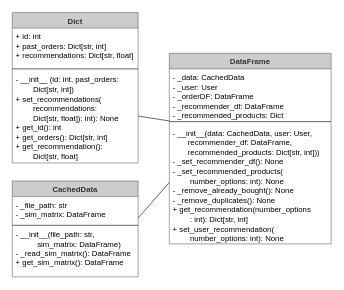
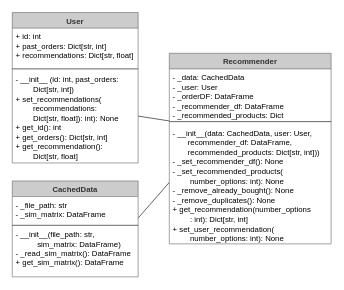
node "Dict": label "Dict" -> "User"
node "DataFrame": label "DataFrame" -> "Recommender"
